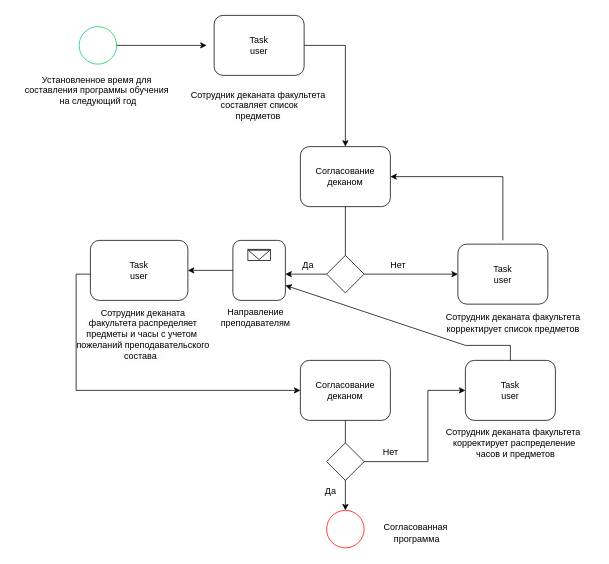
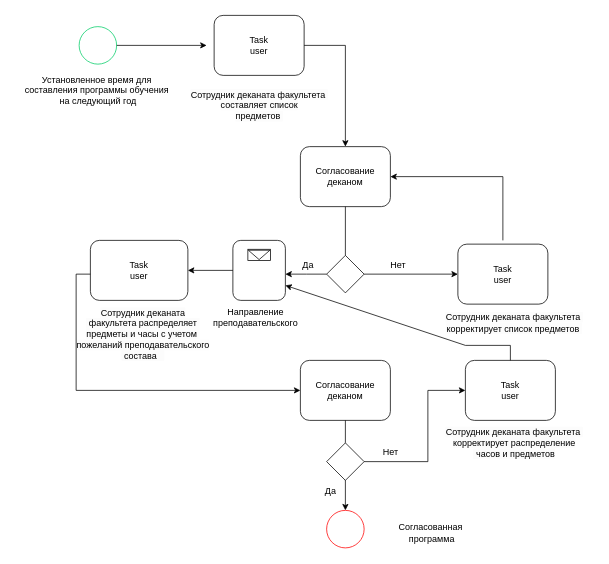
node "Направление преподавателям": label "Направление преподавателям" -> "Направление преподавательского"
node "Согласованная программа": moved (417, 533) -> (432, 533)
